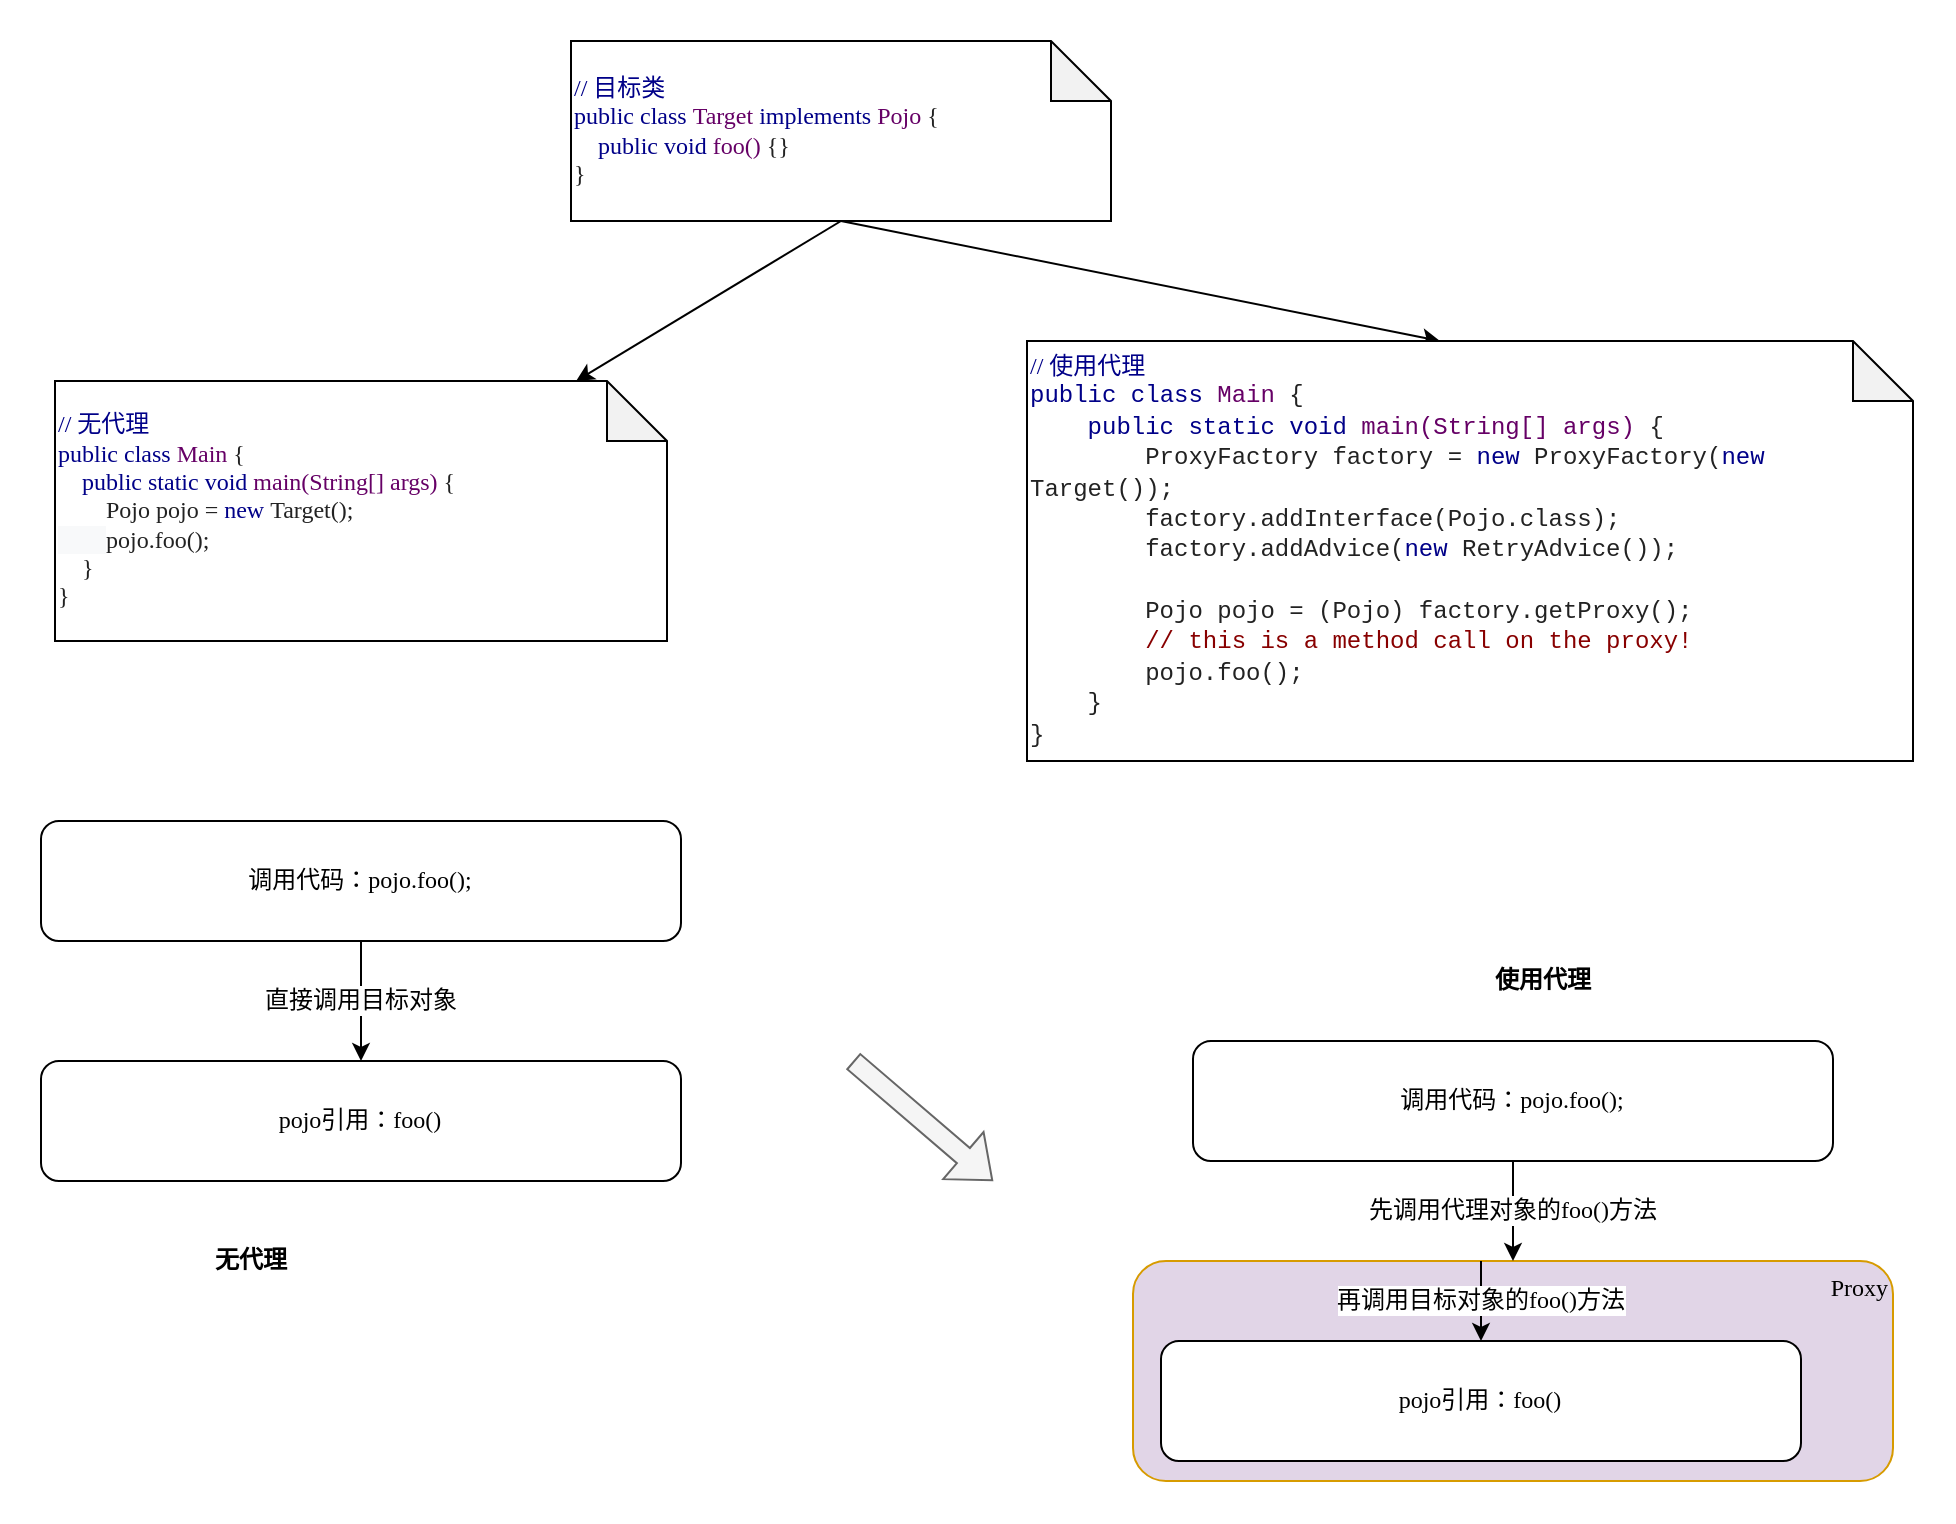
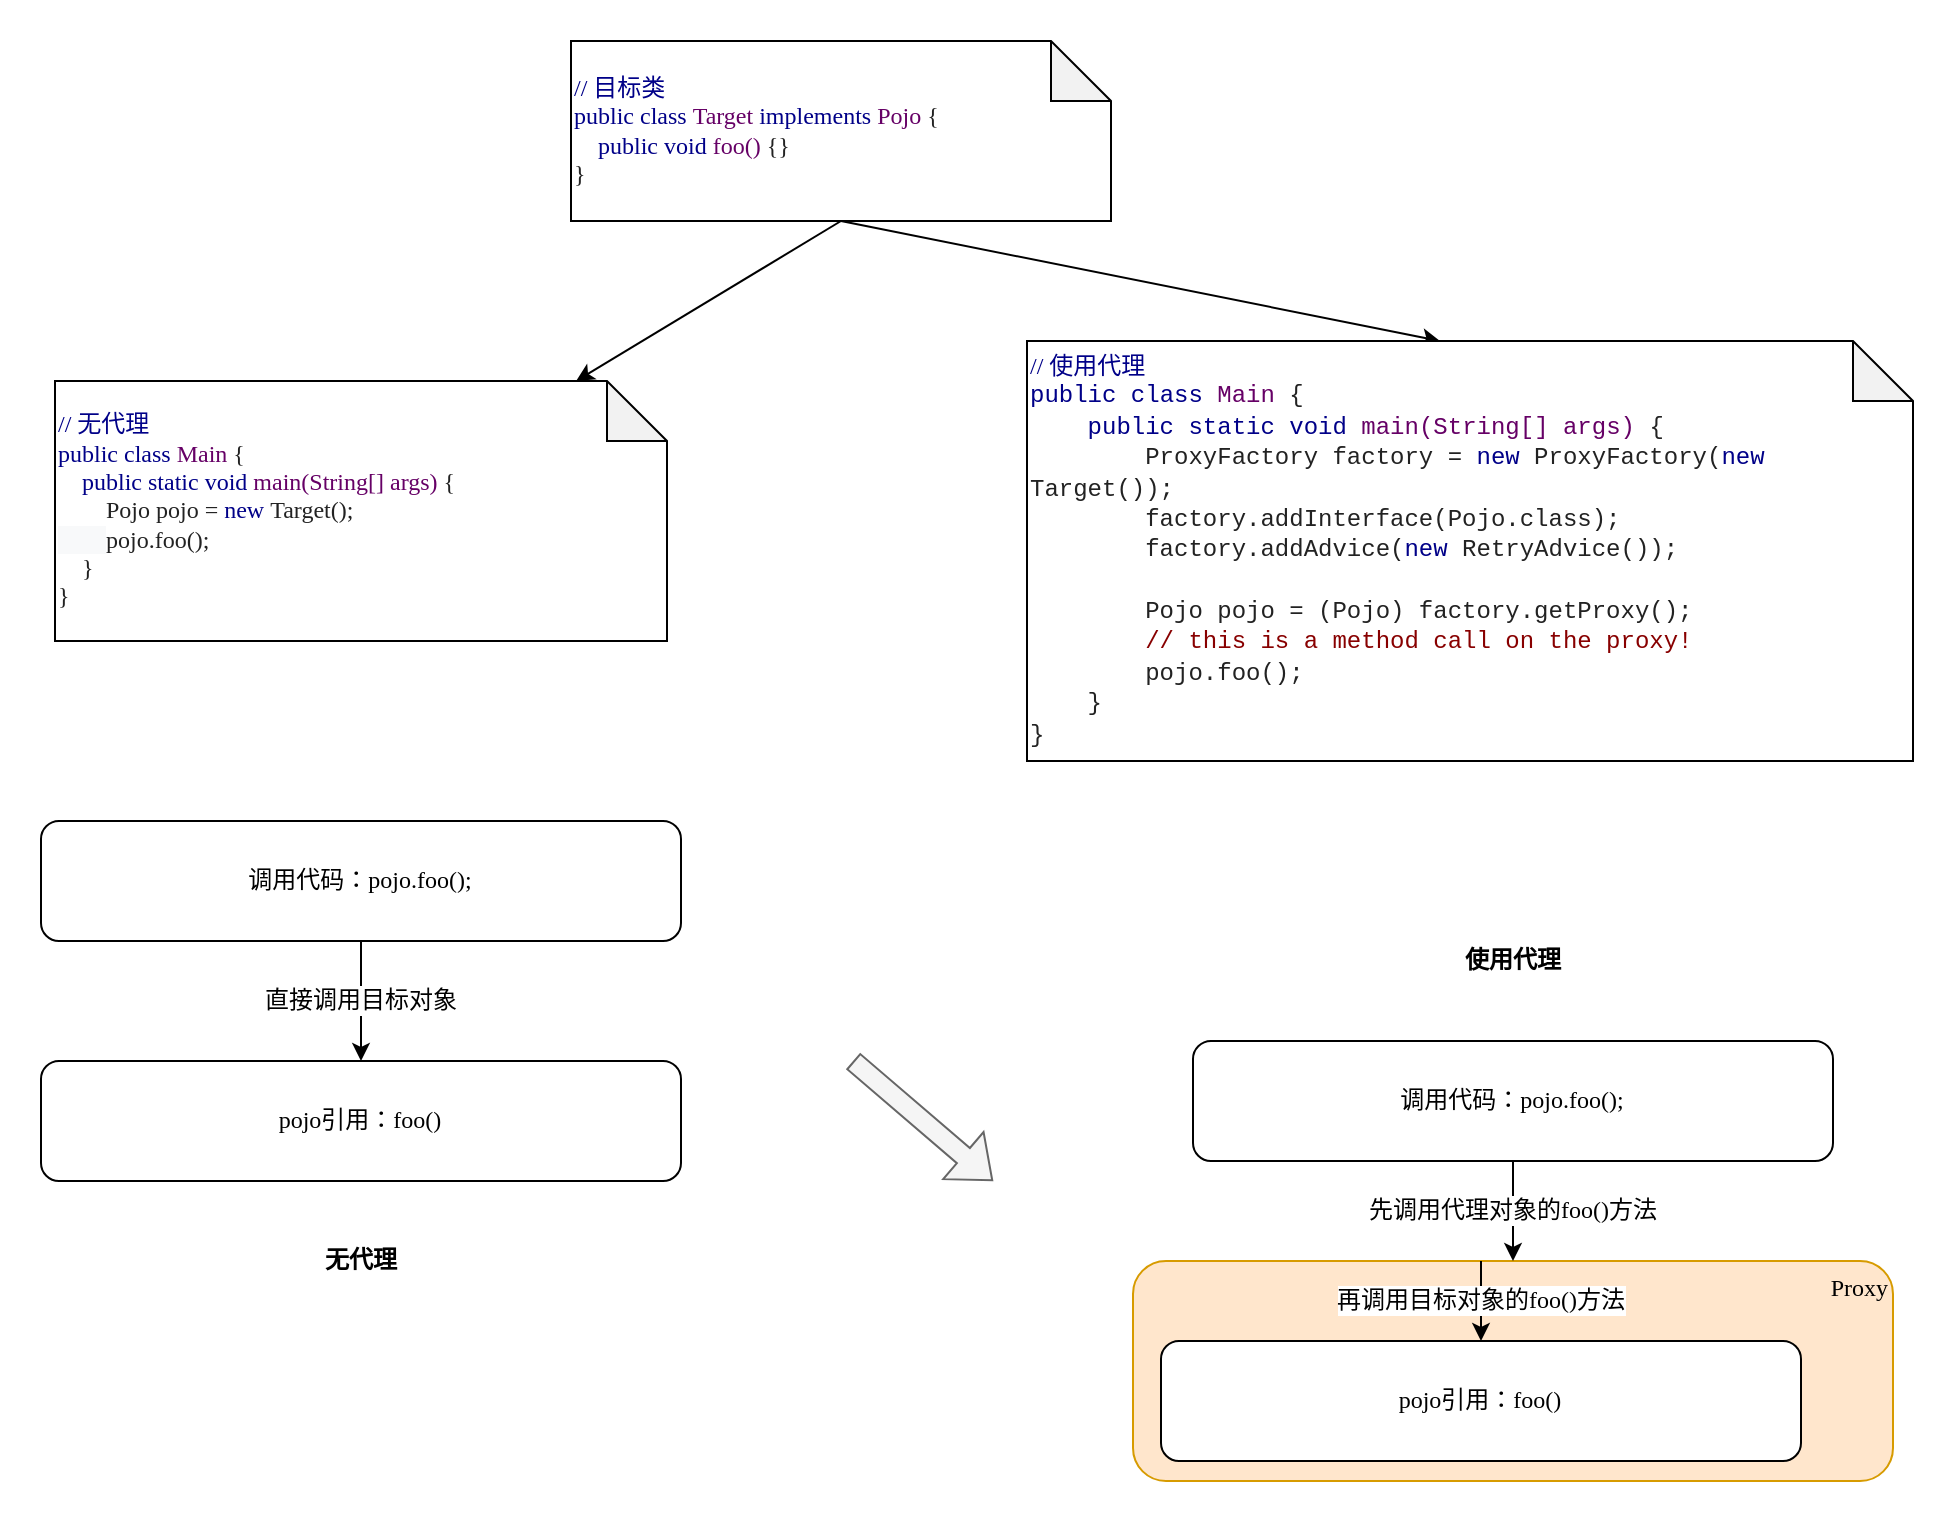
node "使用代理": moved (1543, 981) -> (1513, 961)
node "无代理": moved (251, 1261) -> (361, 1261)
node "Proxy": fillcolor #e1d5e7 -> #ffe6cc
